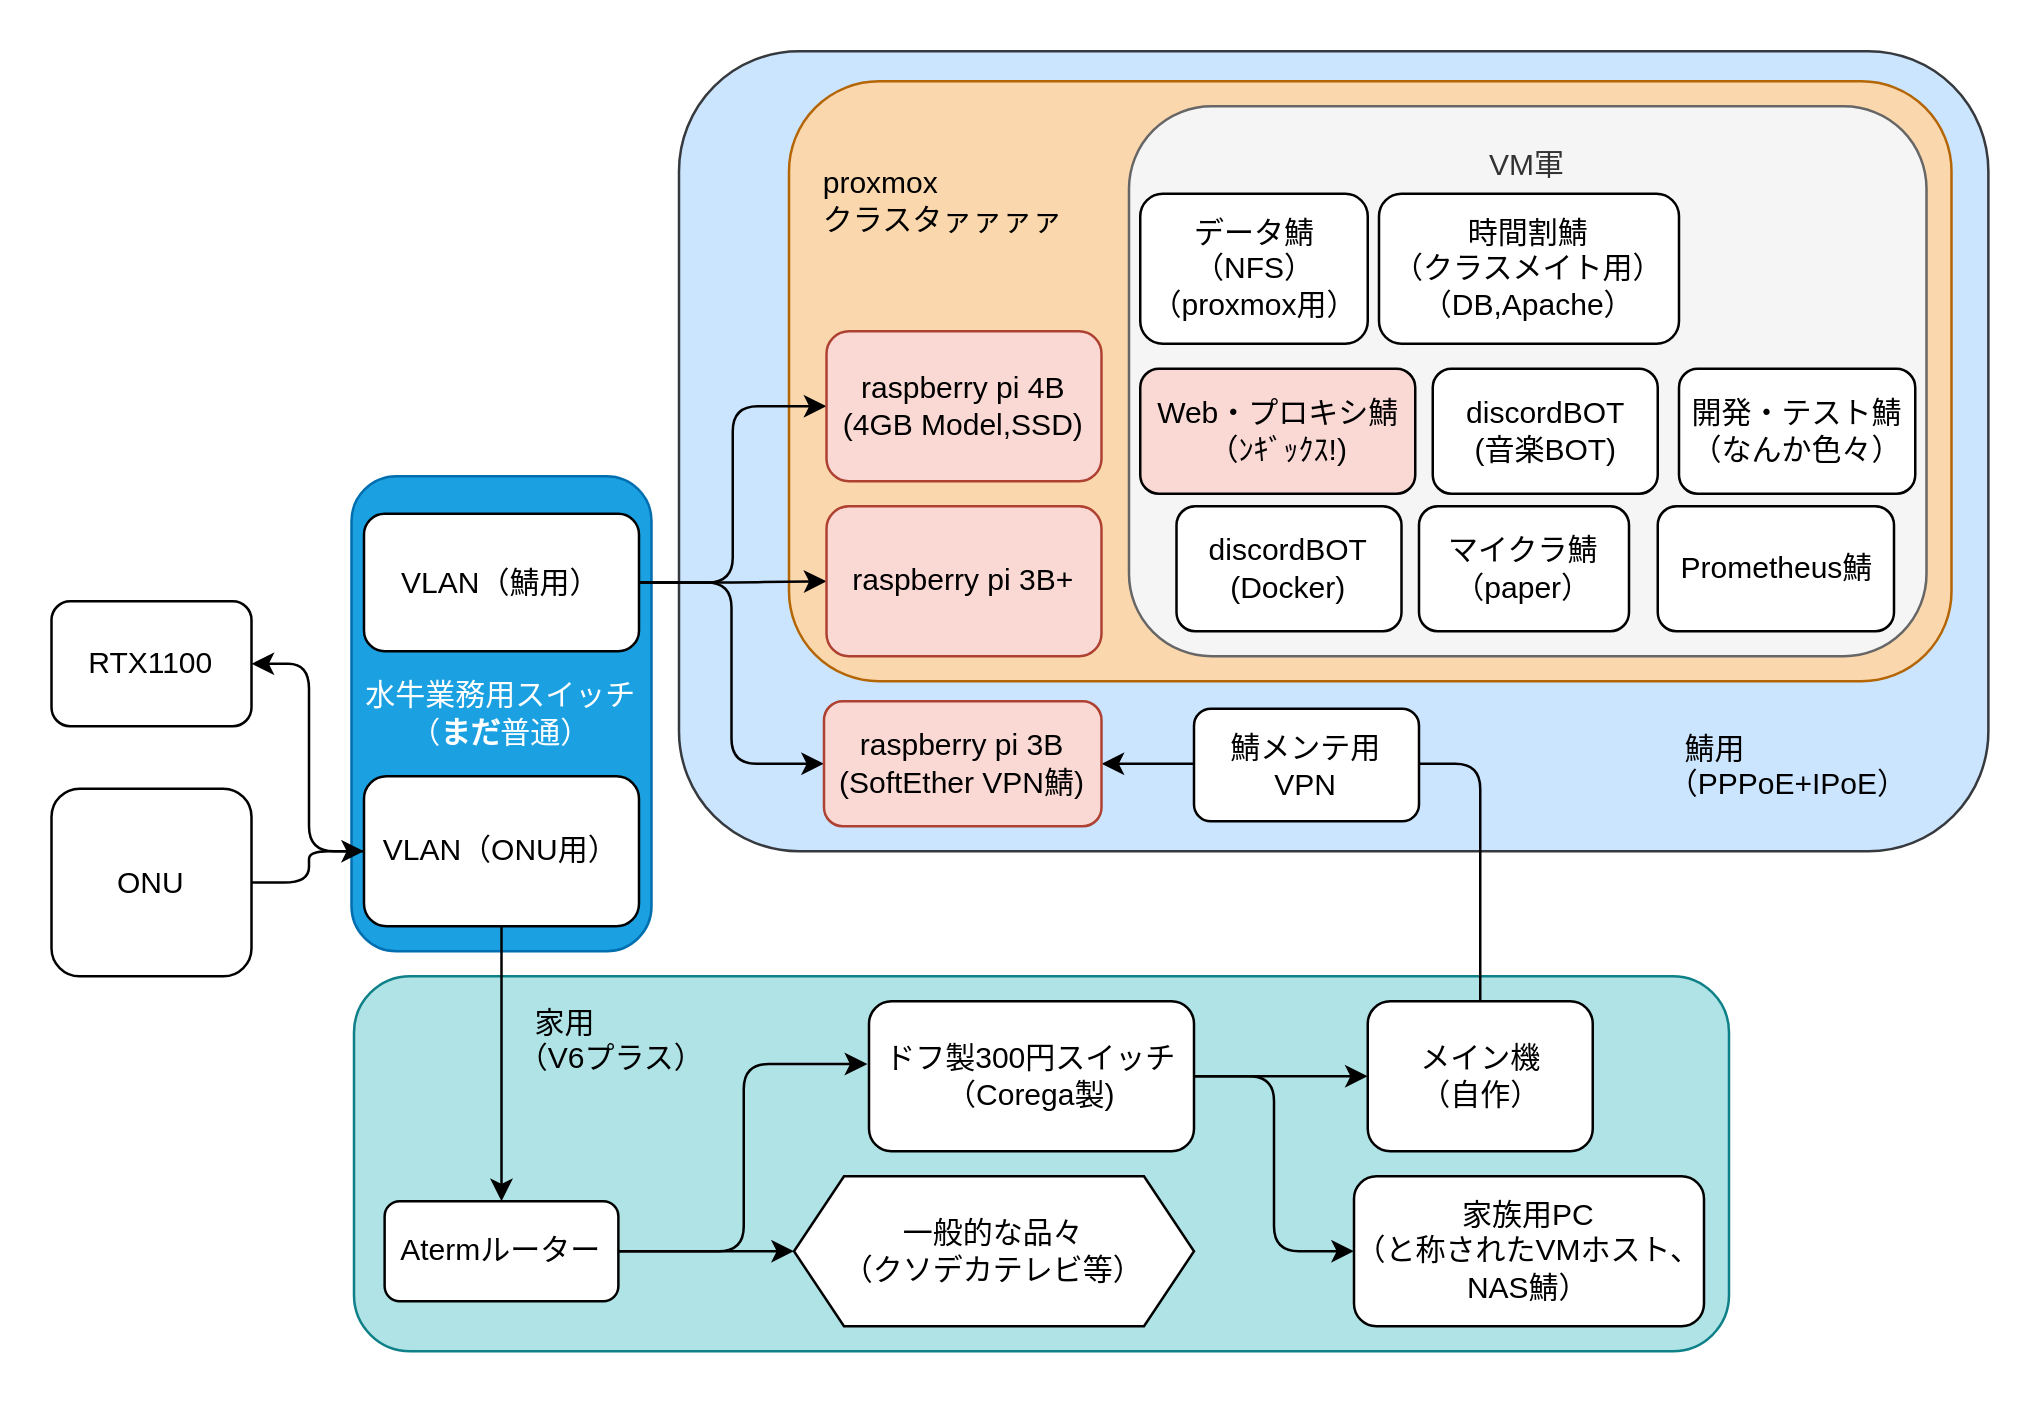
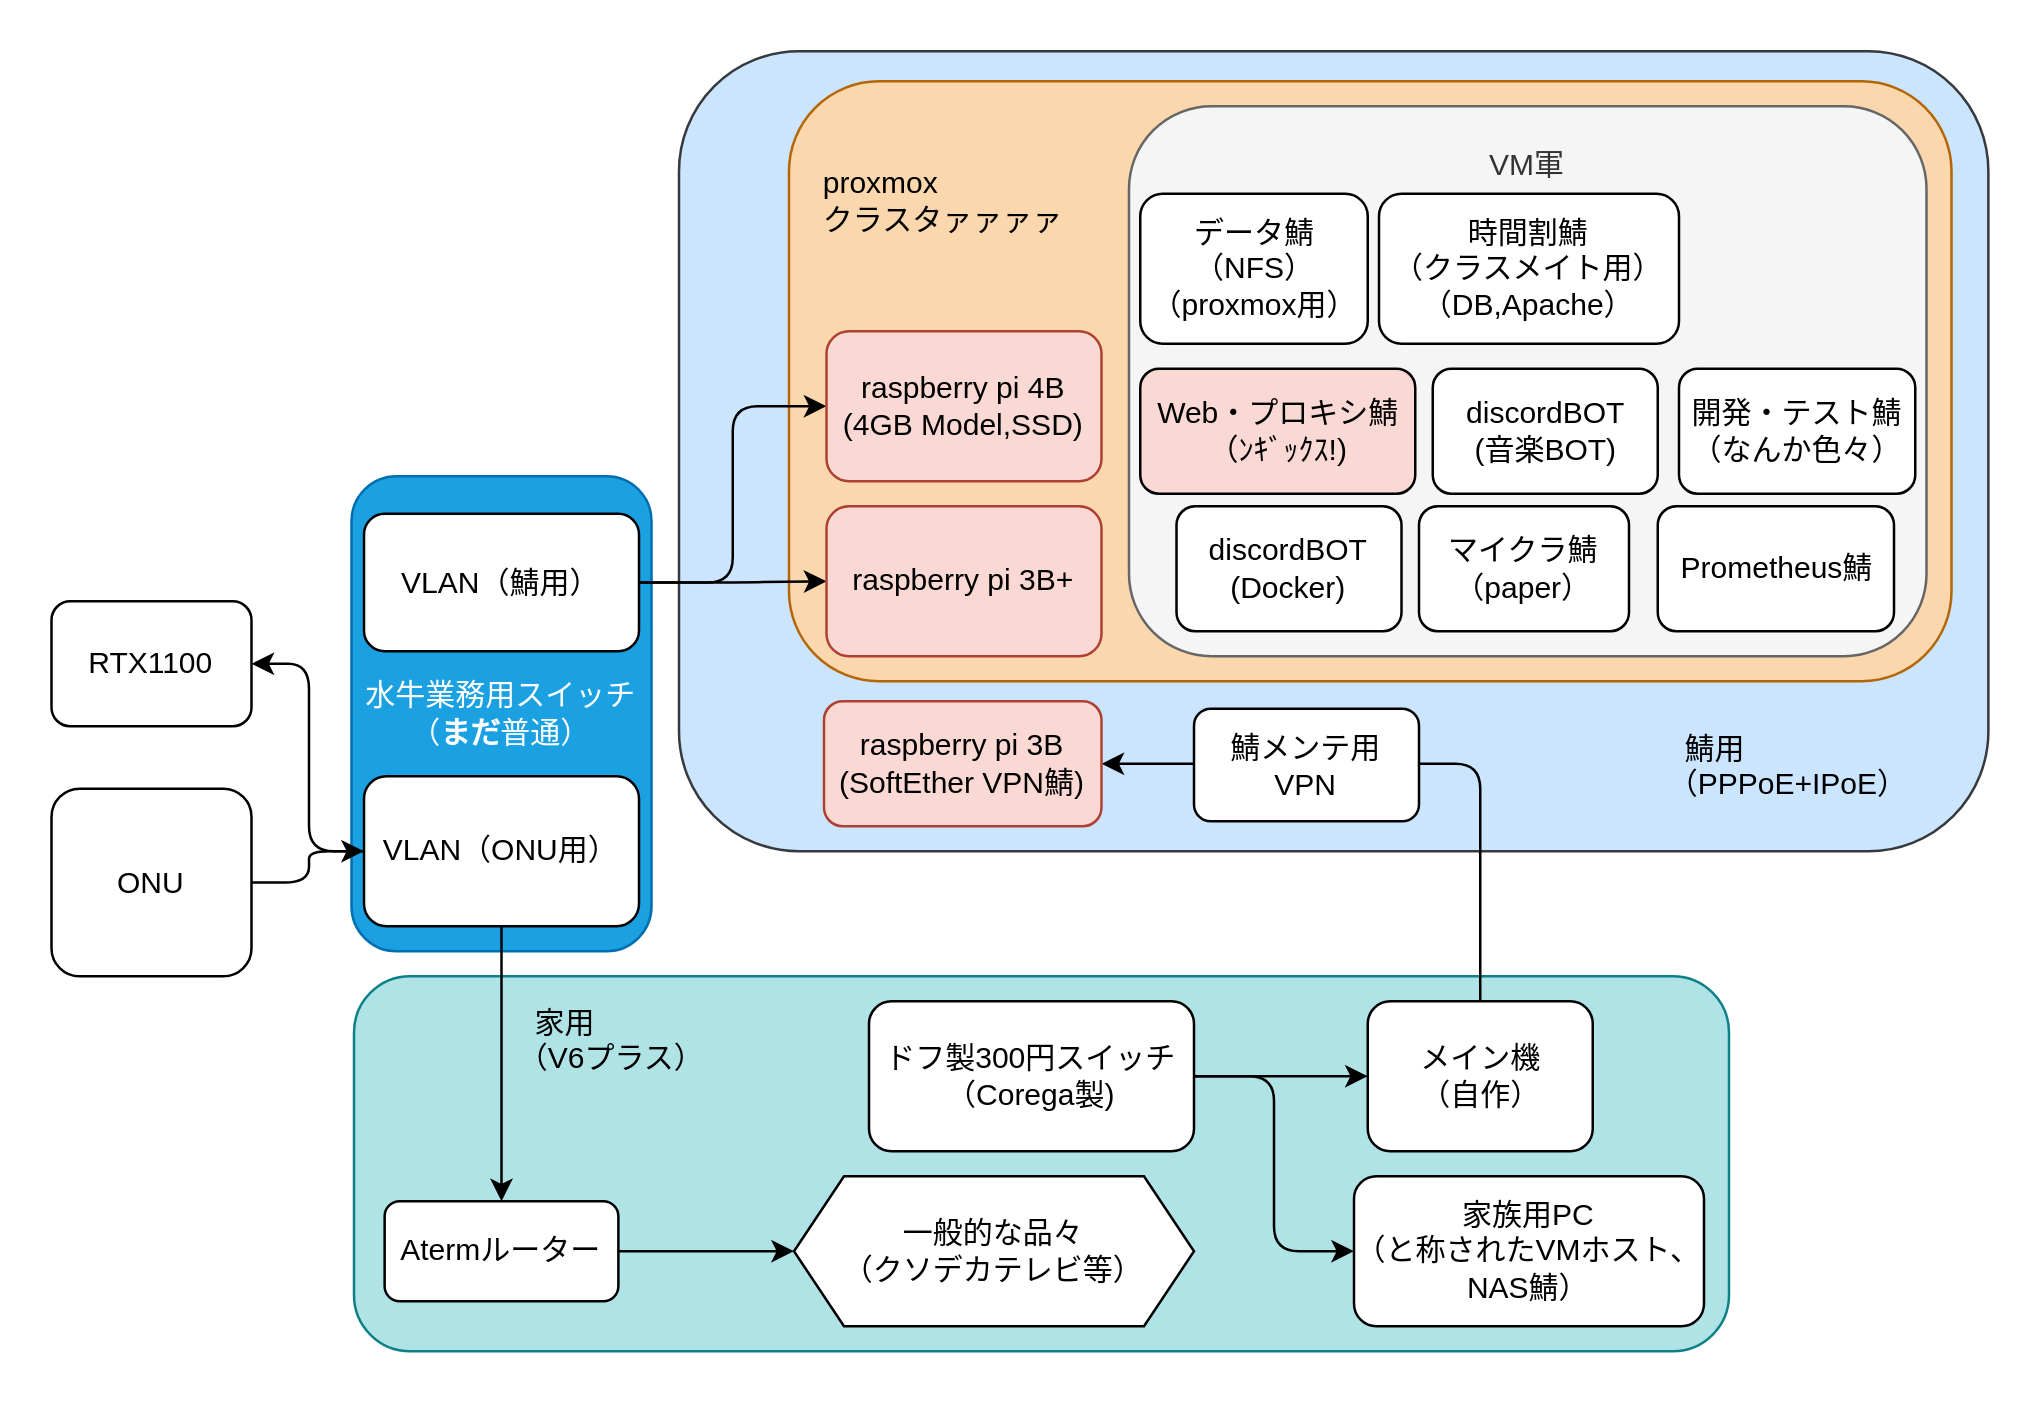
edge "VLAN（鯖用）" -> "raspberry pi 3B (SoftEther VPN鯖)": removed
edge "Atermルーター" -> "ドフ製300円スイッチ （Corega製)": removed
